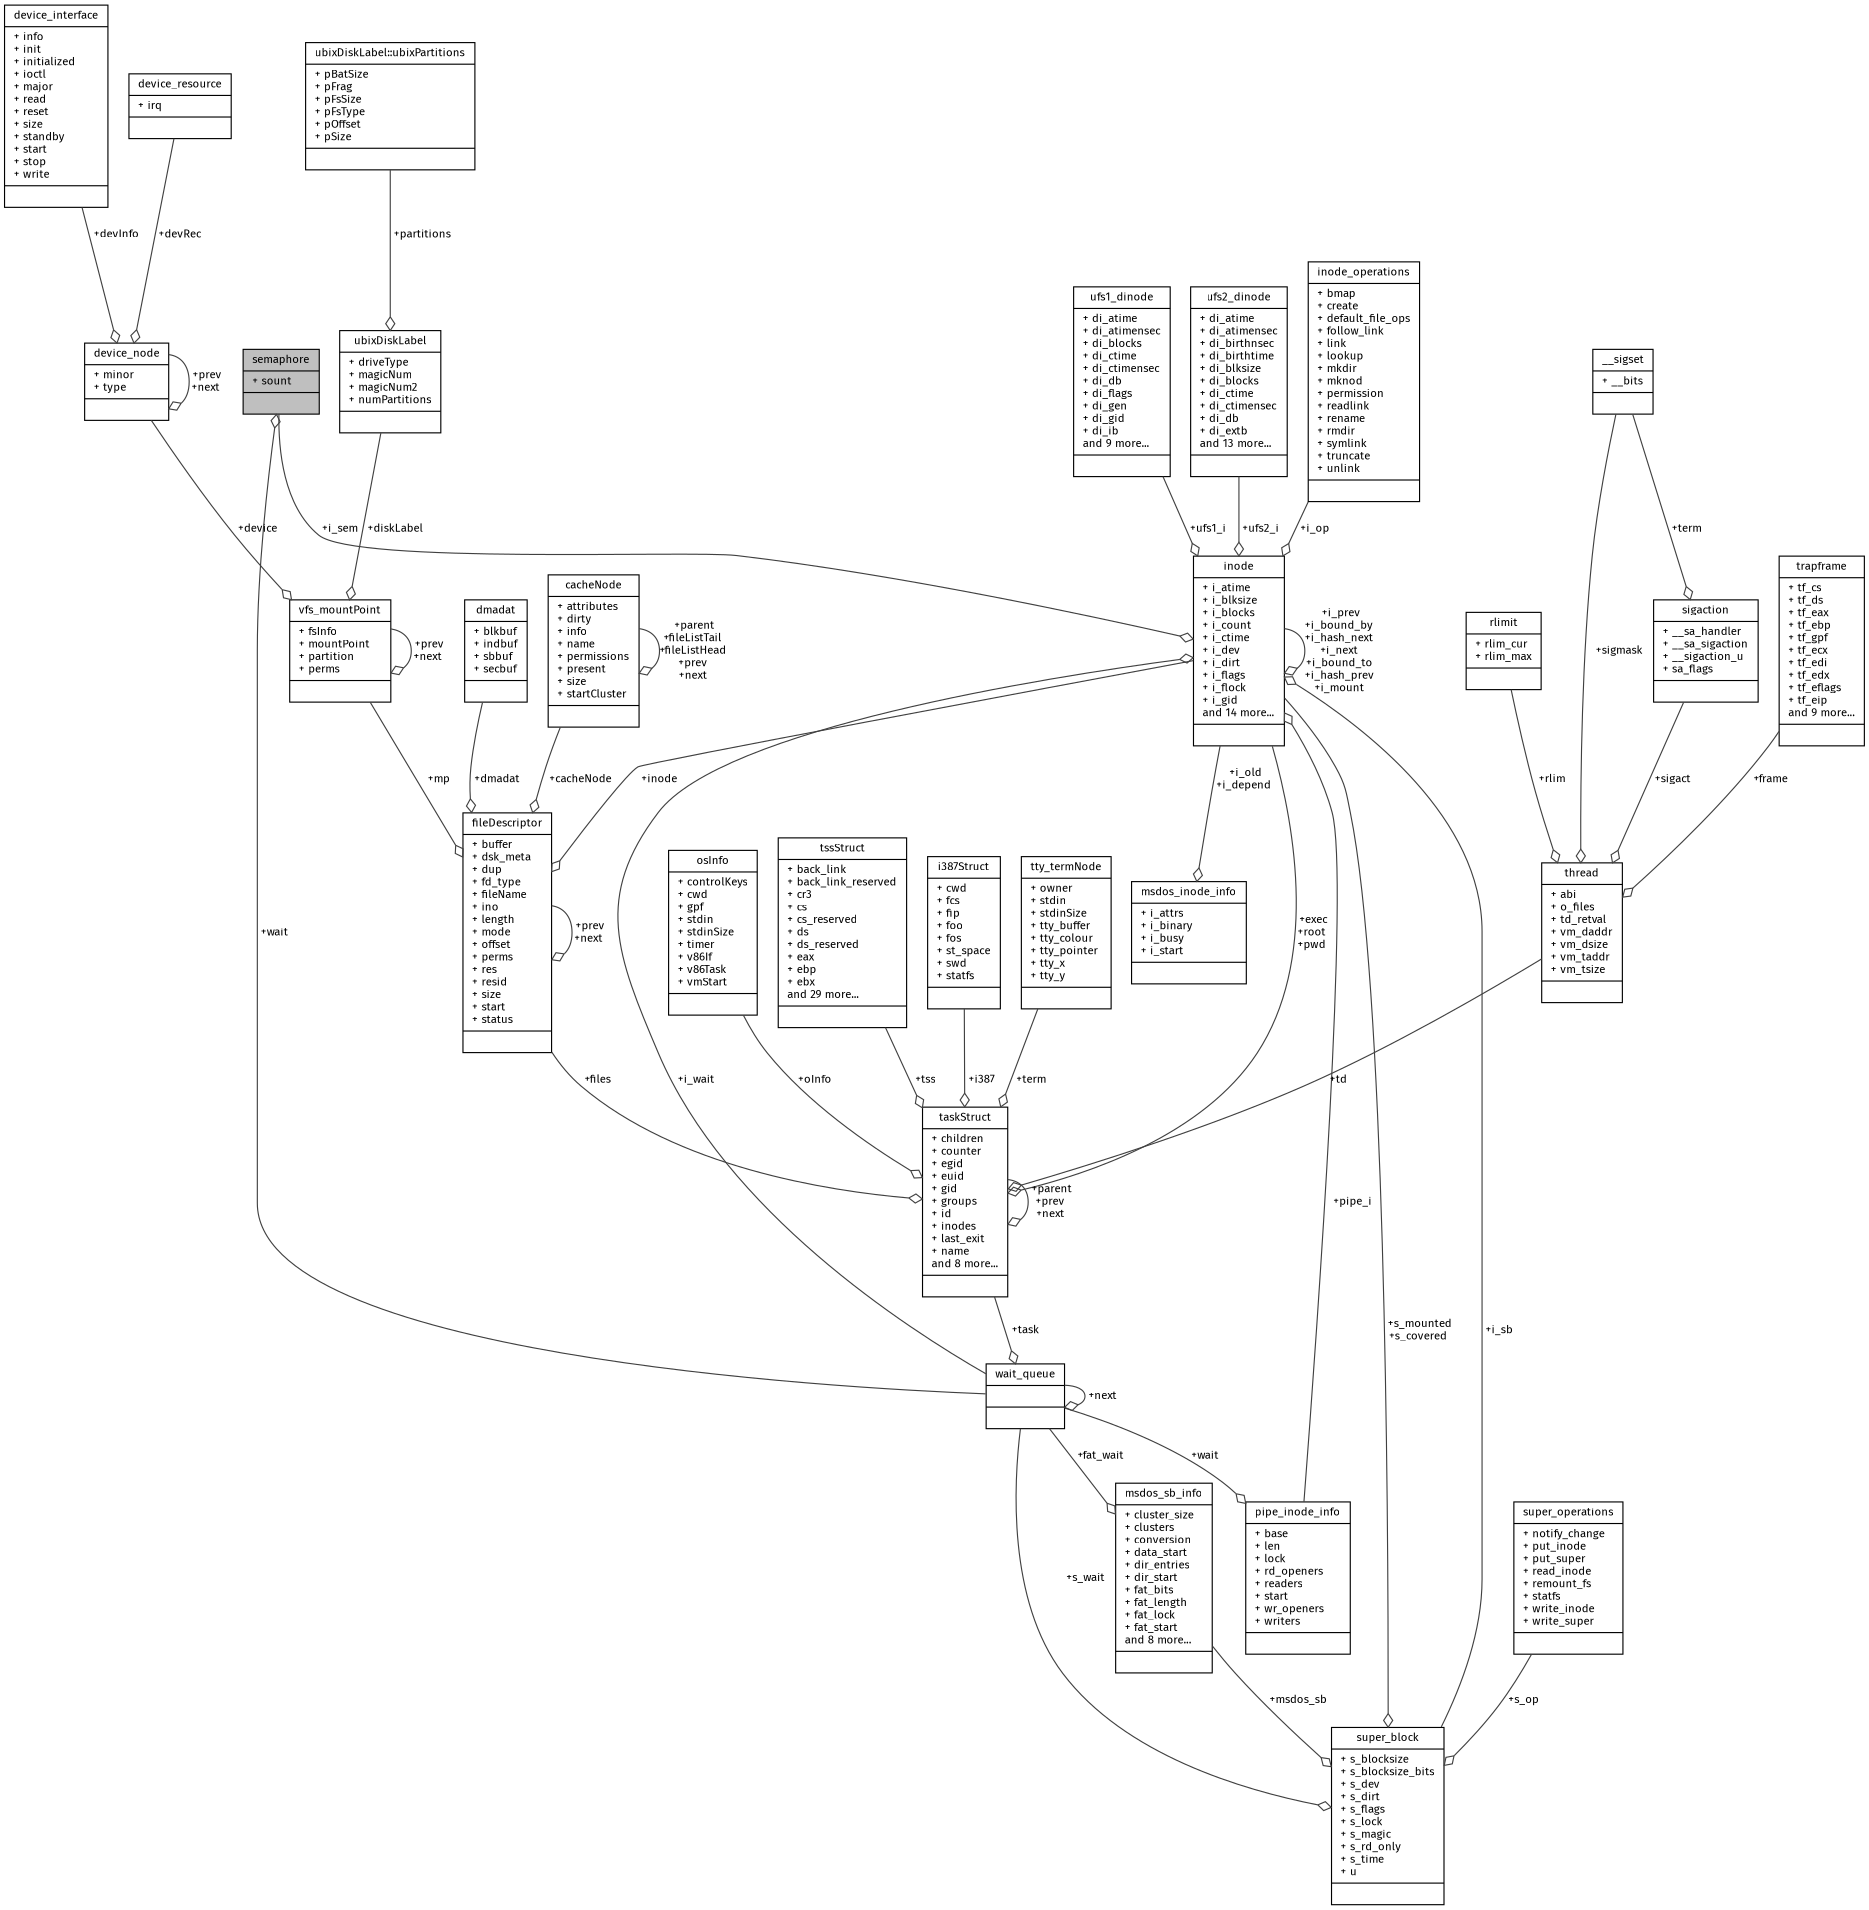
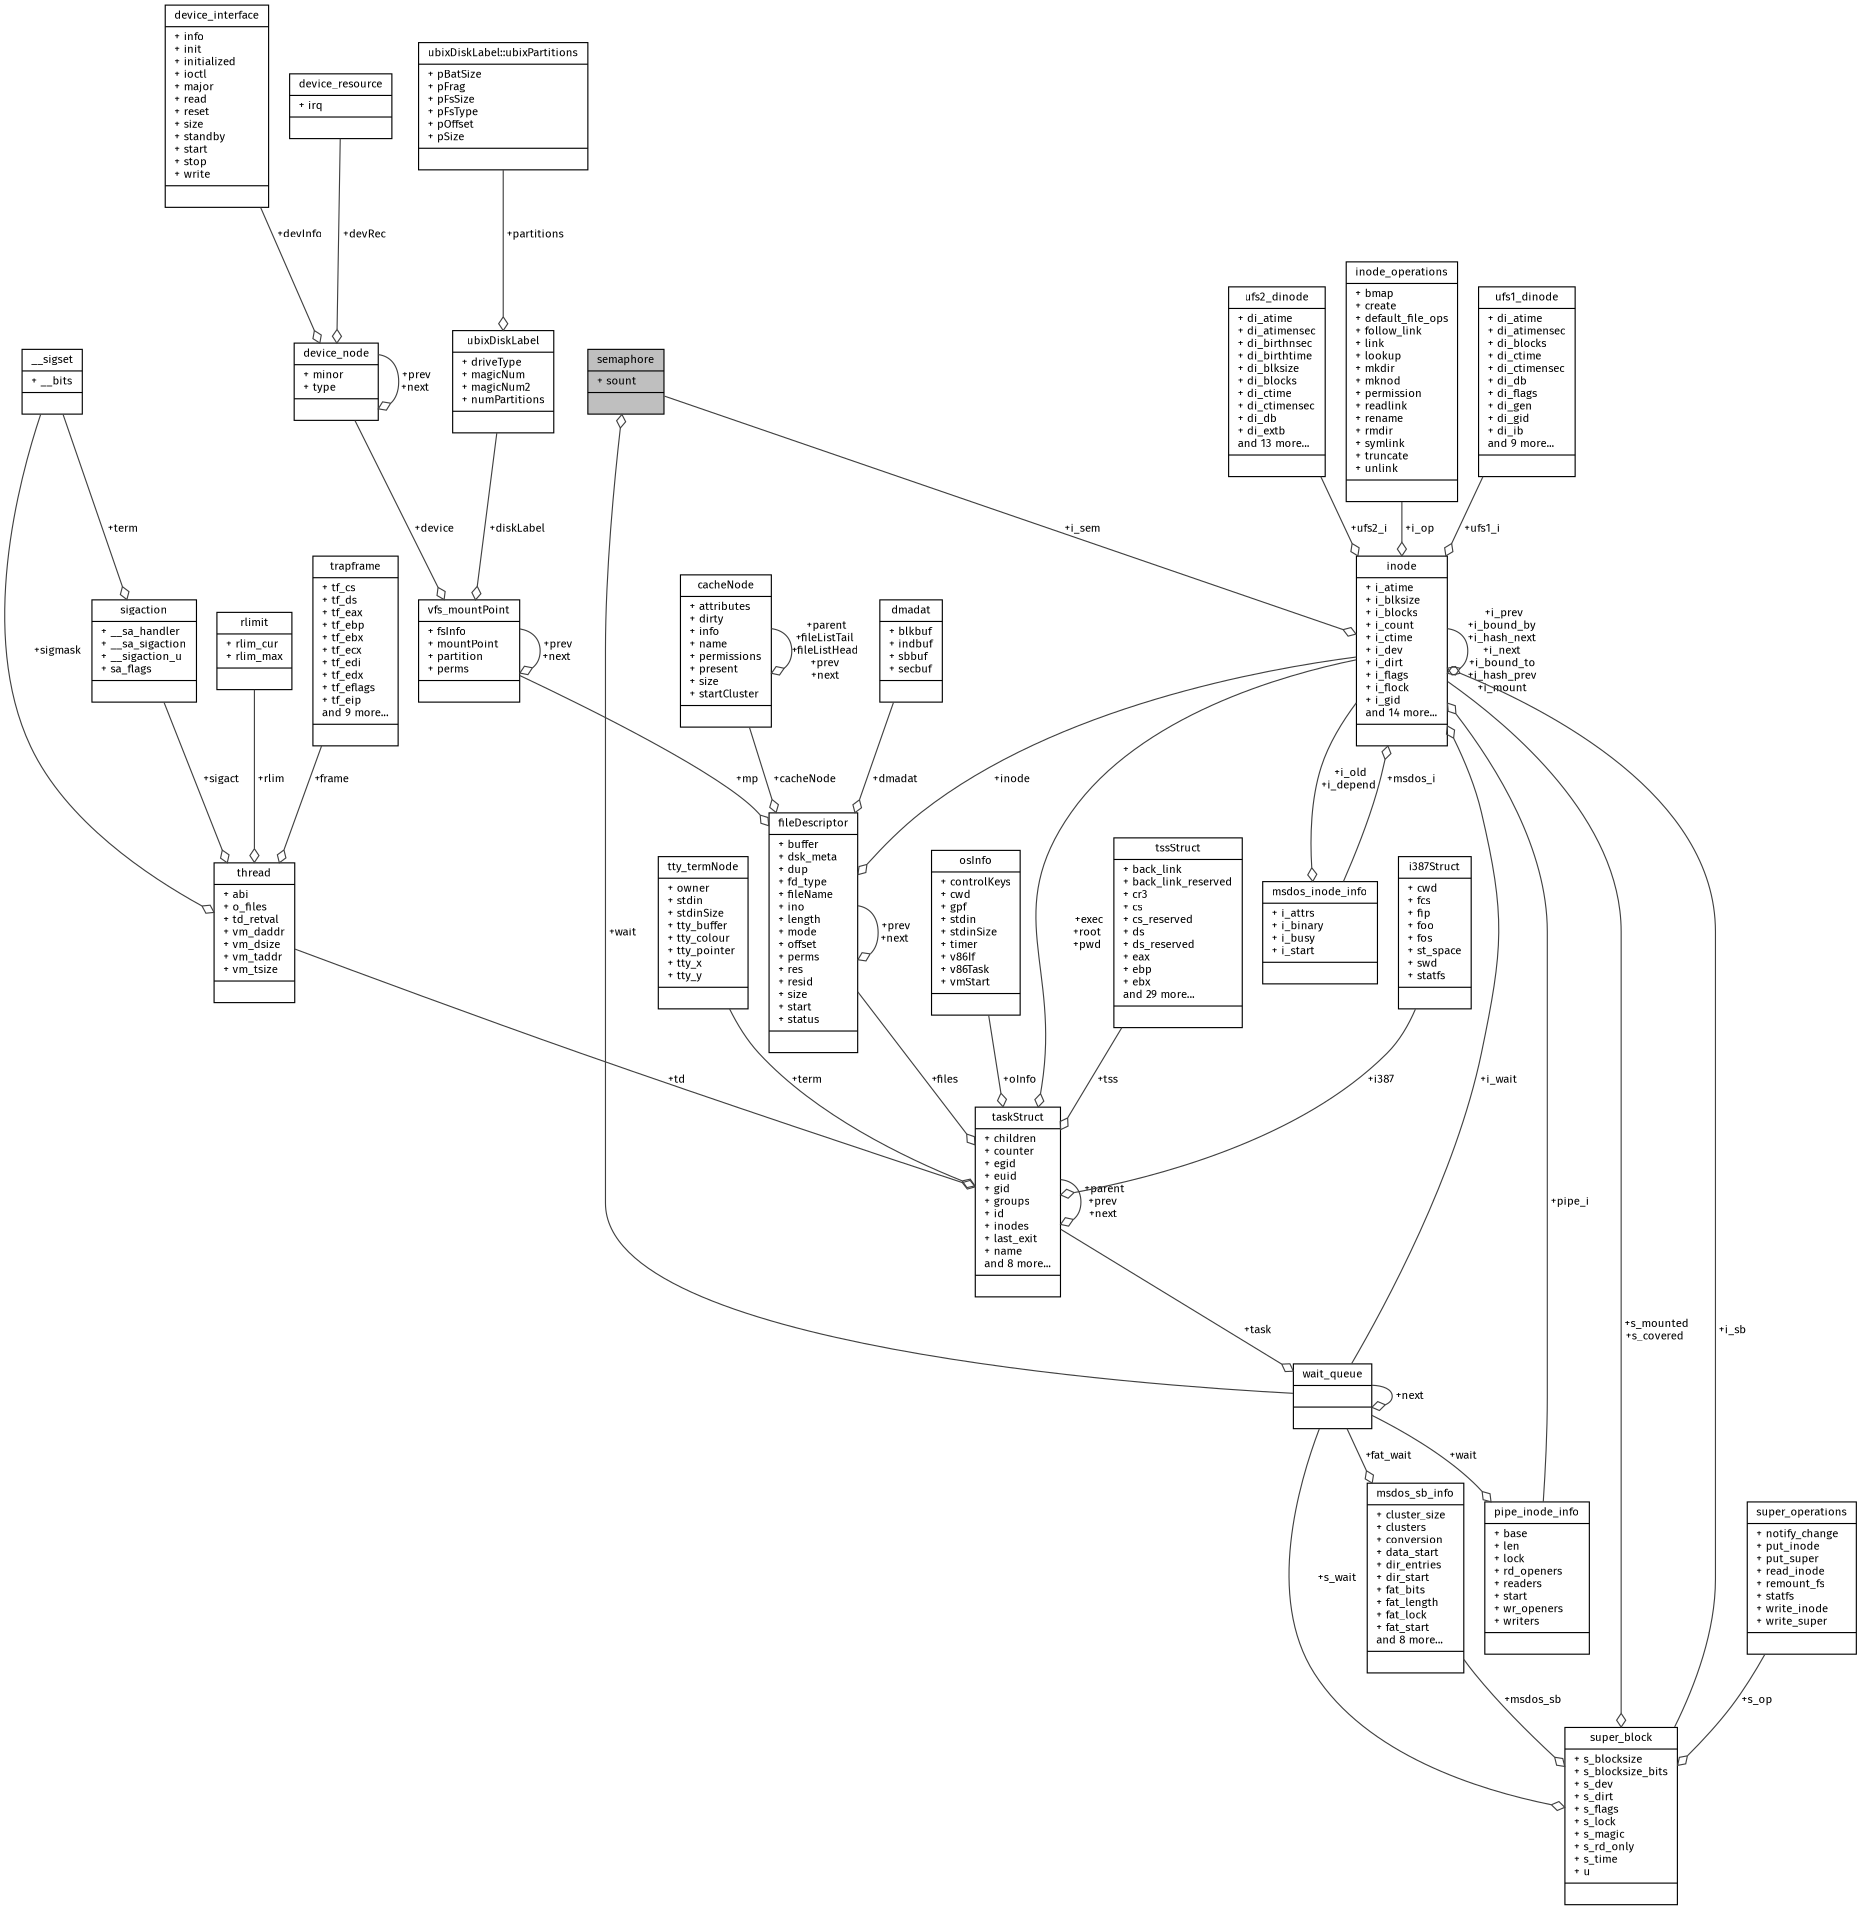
node "trapframe": text "+ tf_gpf" -> "+ tf_ebx"
edge "msdos_inode_info" -> "inode": added, label "+msdos_i"
